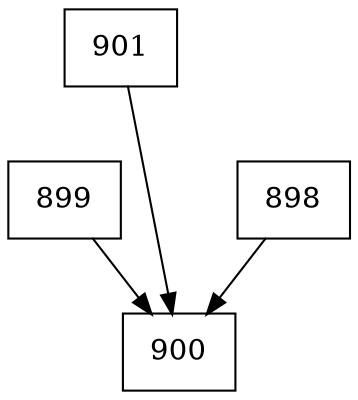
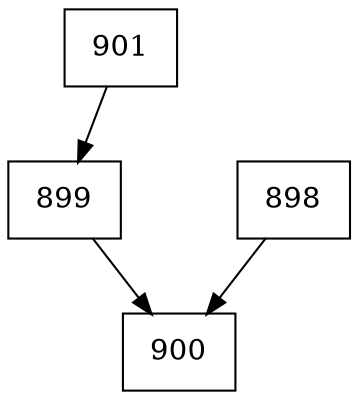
edge "901" -> "900": now "901" -> "899"
